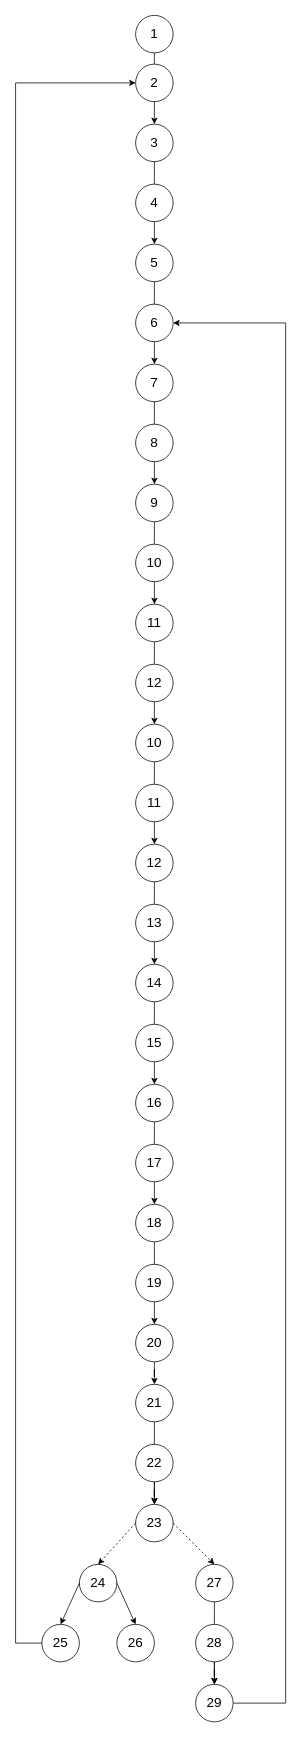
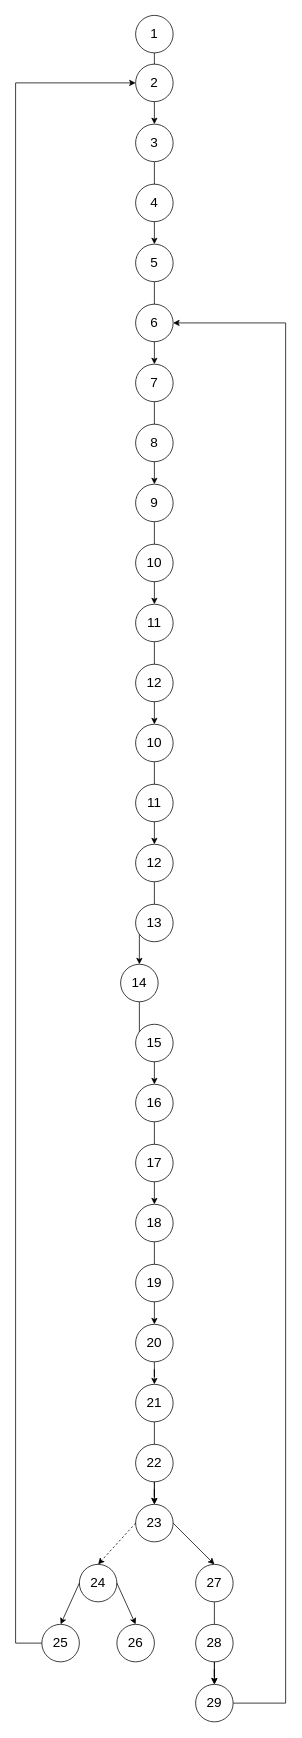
node "14": moved (154, 983) -> (139, 983)
edge "23" -> "27": style dashed -> solid
